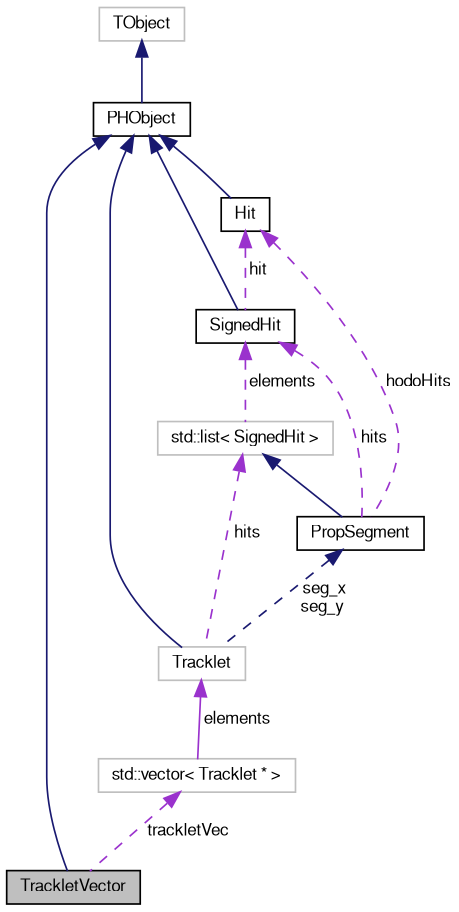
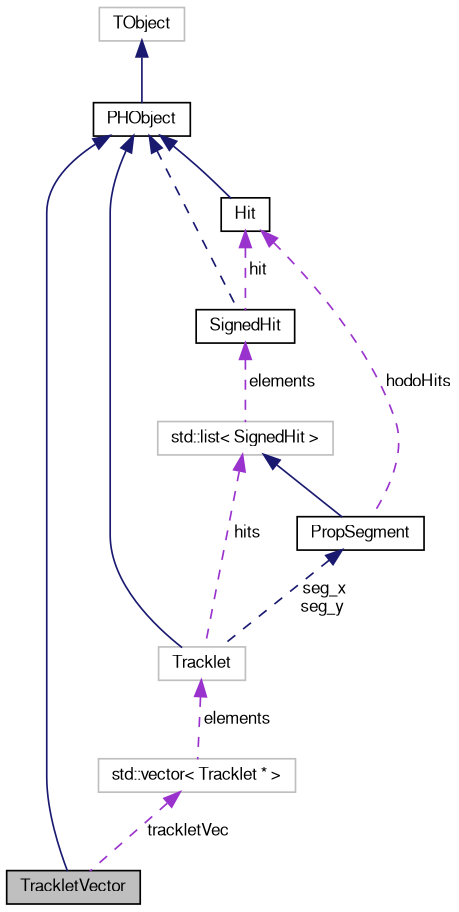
edge "SignedHit" -> "PHObject": style solid -> dashed
edge "PropSegment" -> "SignedHit": removed, label "hits"
edge "std::vector< Tracklet * >" -> "Tracklet": style solid -> dashed
